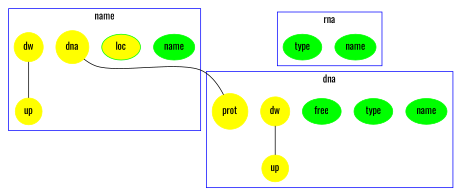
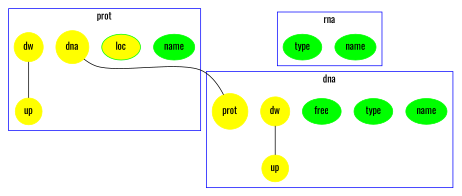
cluster "name": label "name" -> "prot"
